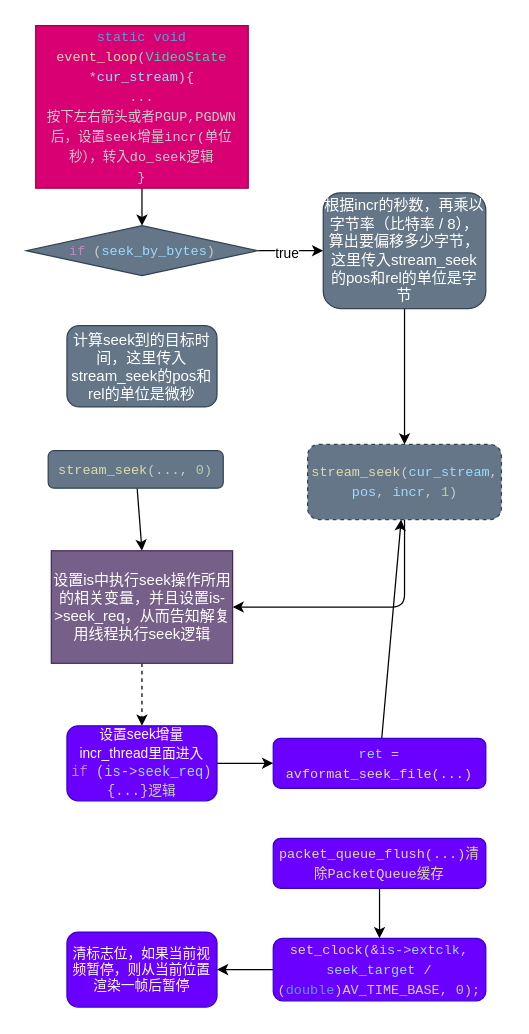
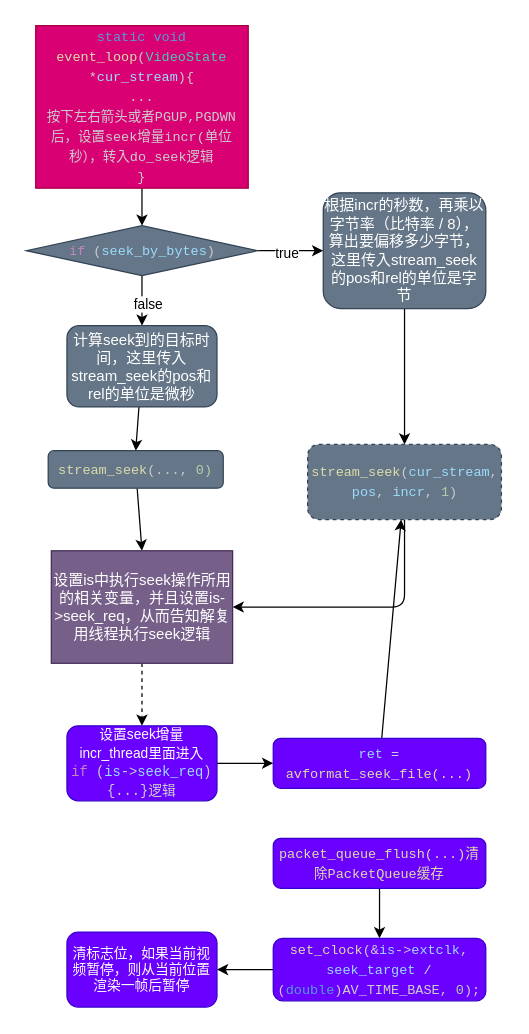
edge "if (seek_by_bytes)" -> "计算seek到的目标时间，这里传入stream_seek的pos和rel的单位是微秒": added, label "false"
edge "计算seek到的目标时间，这里传入stream_seek的pos和rel的单位是微秒" -> "stream_seek(..., 0)": added
